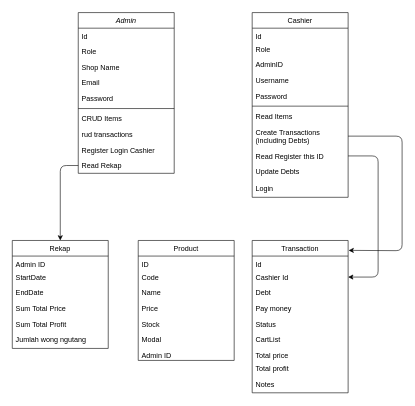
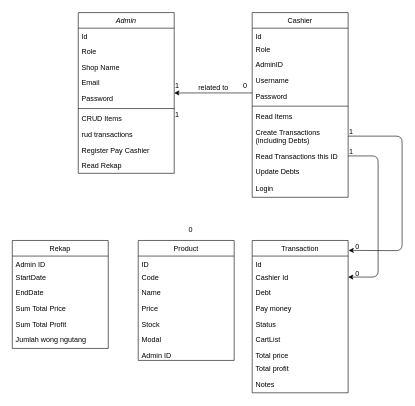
edge "Cashier" -> "Admin": added, labels "0", "0", "0", "0", "related to", "1", "1", "1", "1"
node "Register Login Cashier": label "Register Login Cashier" -> "Register Pay Cashier"
node "Read Register this ID": label "Read Register this ID" -> "Read Transactions this ID"
edge "Read Rekap" -> "Rekap": removed
